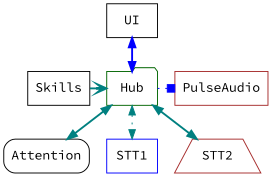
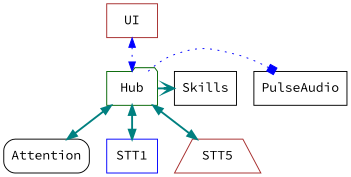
node "UI": color black -> brown
edge "UI" -- "Hub": style bold -> dotted
edge "Skills" -> "Hub": reversed
node "PulseAudio": color brown -> black
edge "Hub" -- "STT1": style dotted -> bold
node "STT2": label "STT2" -> "STT5"
